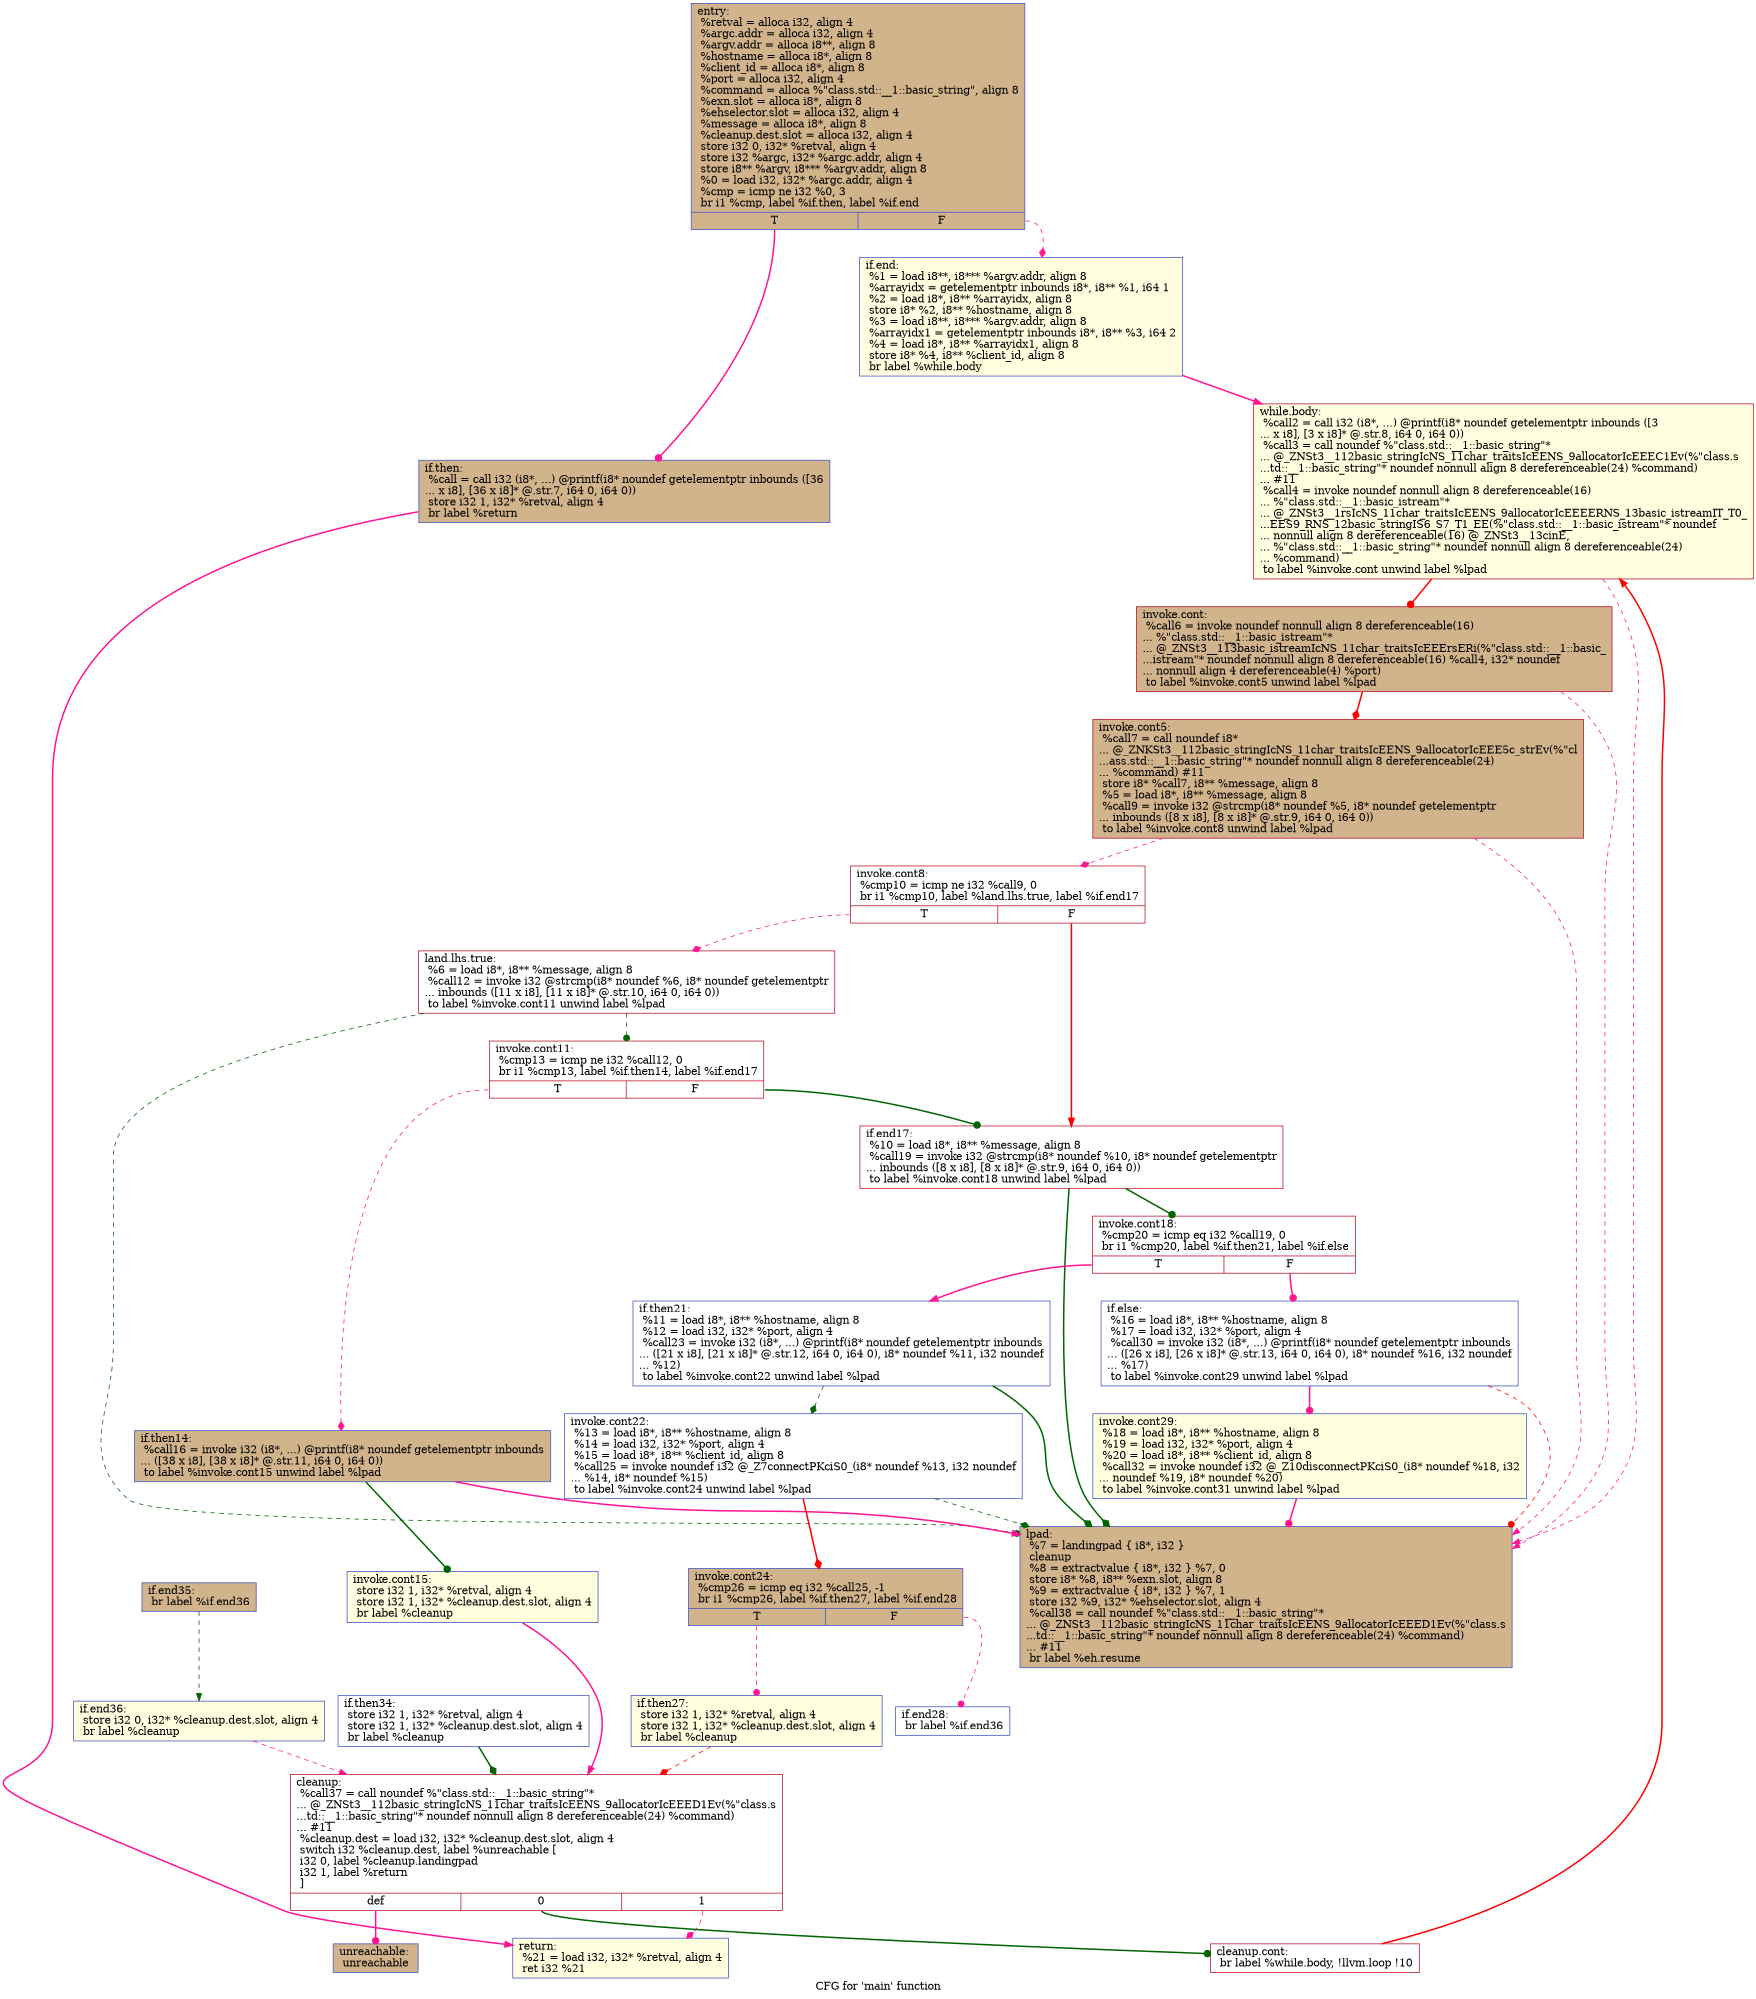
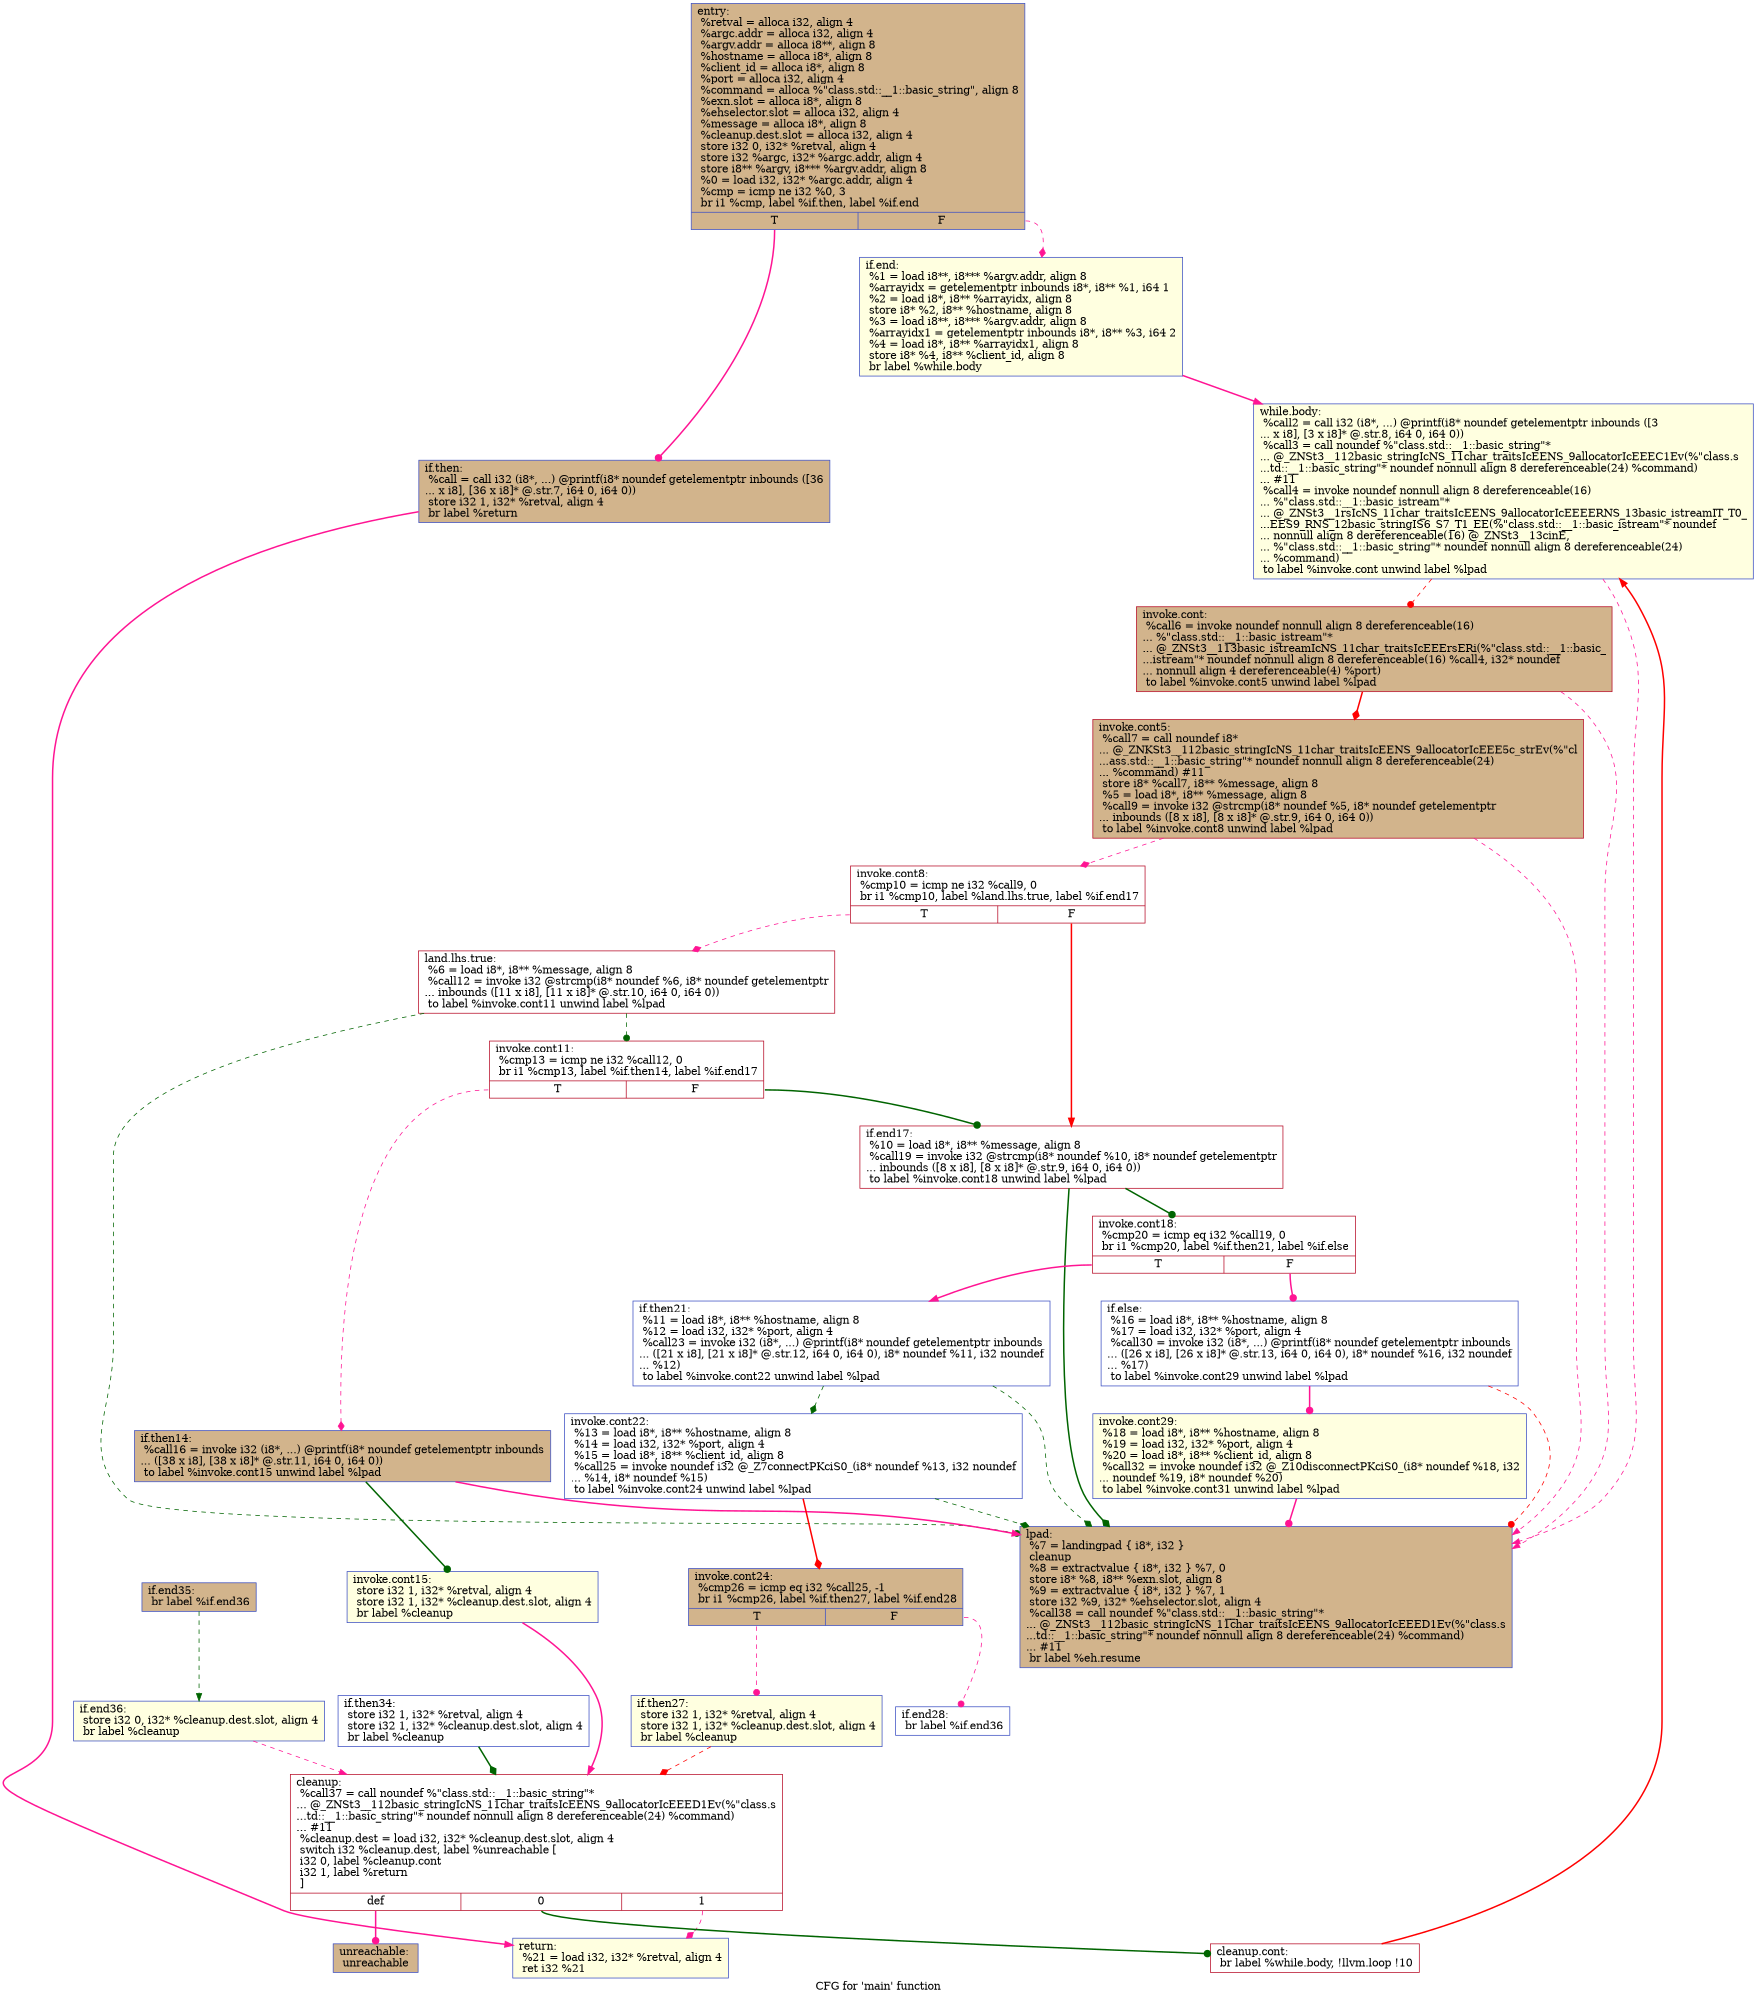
node "while.body:": color #b70d28ff -> #3d50c3ff
edge "while.body:" -> "invoke.cont:": style bold -> dashed
edge "if.then21:" -> "lpad:": style bold -> dashed
node "cleanup:": text "i32 0, label %cleanup.landingpad" -> "i32 0, label %cleanup.cont"
